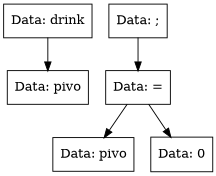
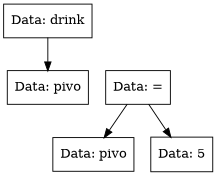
node "Data: ;": removed
node "Data: 0": label "Data: 0" -> "Data: 5"
